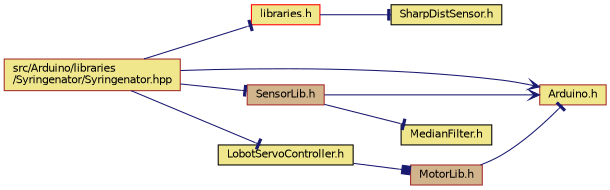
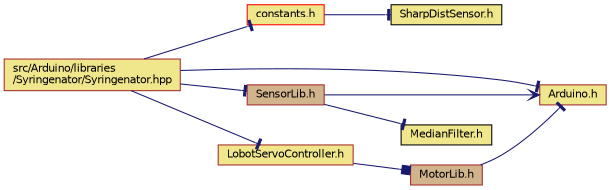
node "libraries.h": label "libraries.h" -> "constants.h"
edge "src/Arduino/libraries /Syringenator/Syringenator.hpp" -> "Arduino.h": arrowhead vee -> tee
node "LobotServoController.h": color black -> brown
